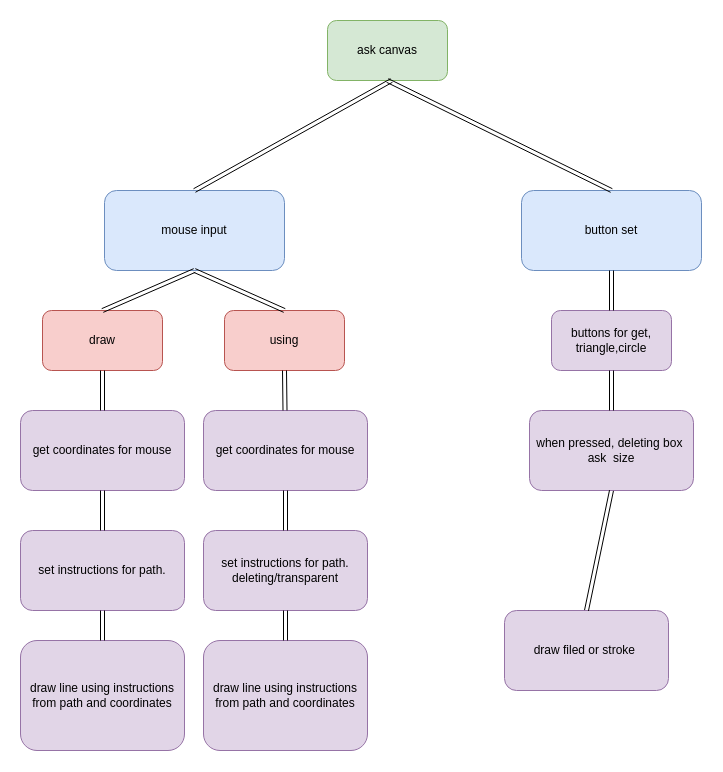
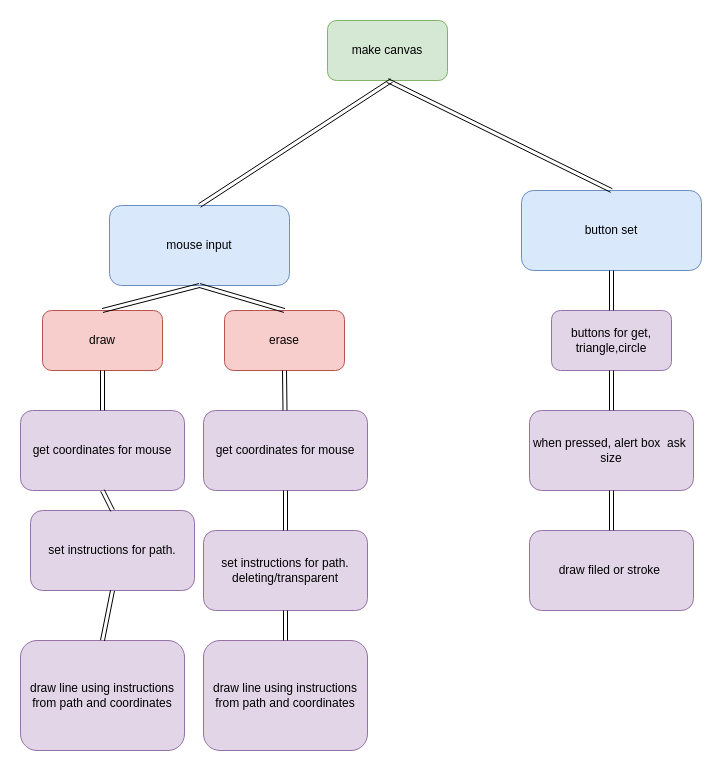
node "ask canvas": label "ask canvas" -> "make canvas"
node "mouse input": moved (195, 231) -> (200, 246)
node "using": label "using" -> "erase"
node "when pressed, deleting box ask size": label "when pressed, deleting box ask size" -> "when pressed, alert box ask size"
node "set instructions for path.": moved (103, 571) -> (113, 551)
node "draw filed or stroke": moved (587, 651) -> (612, 571)
